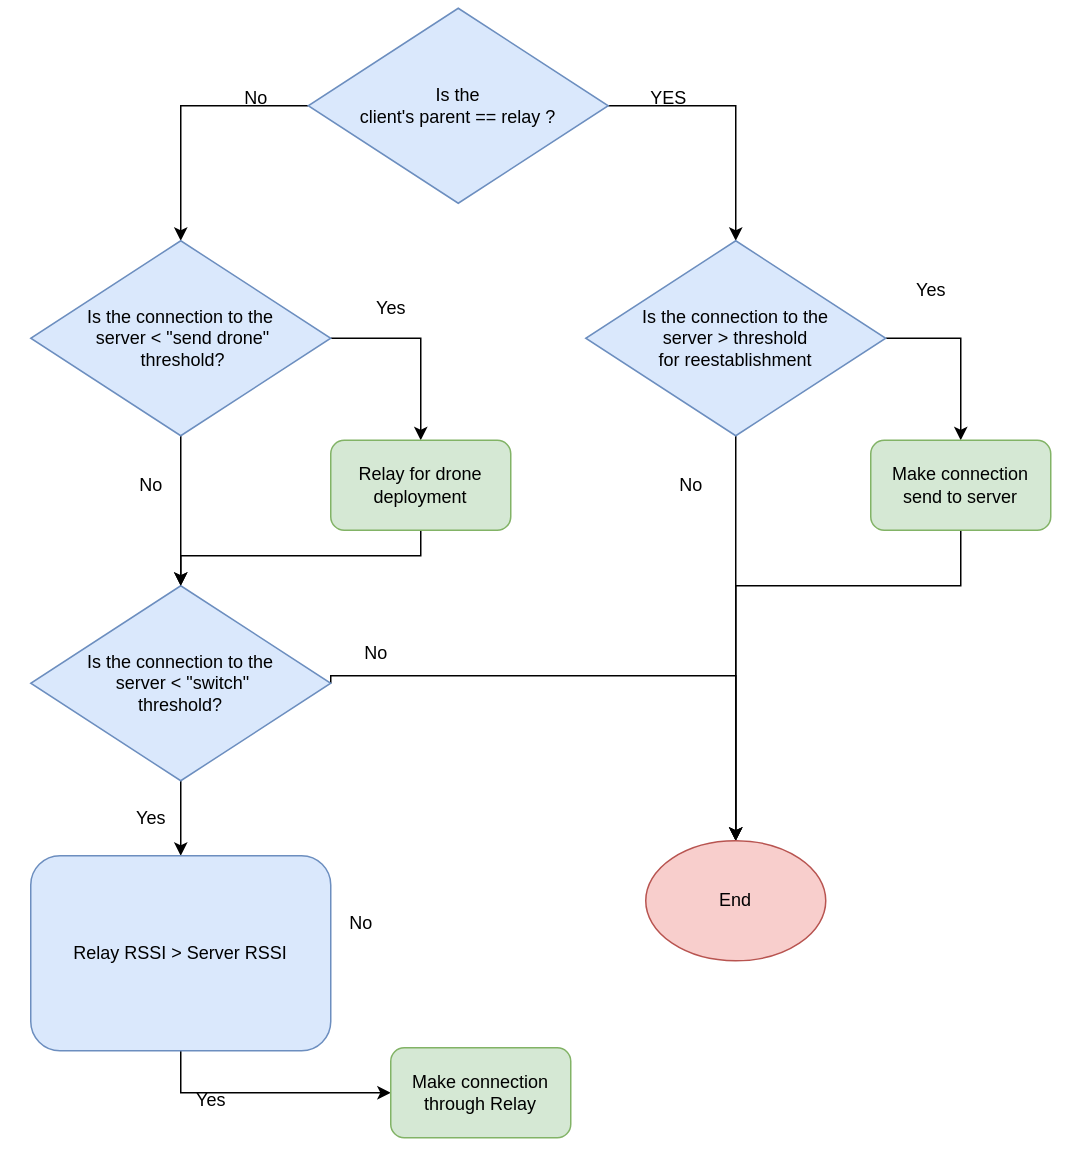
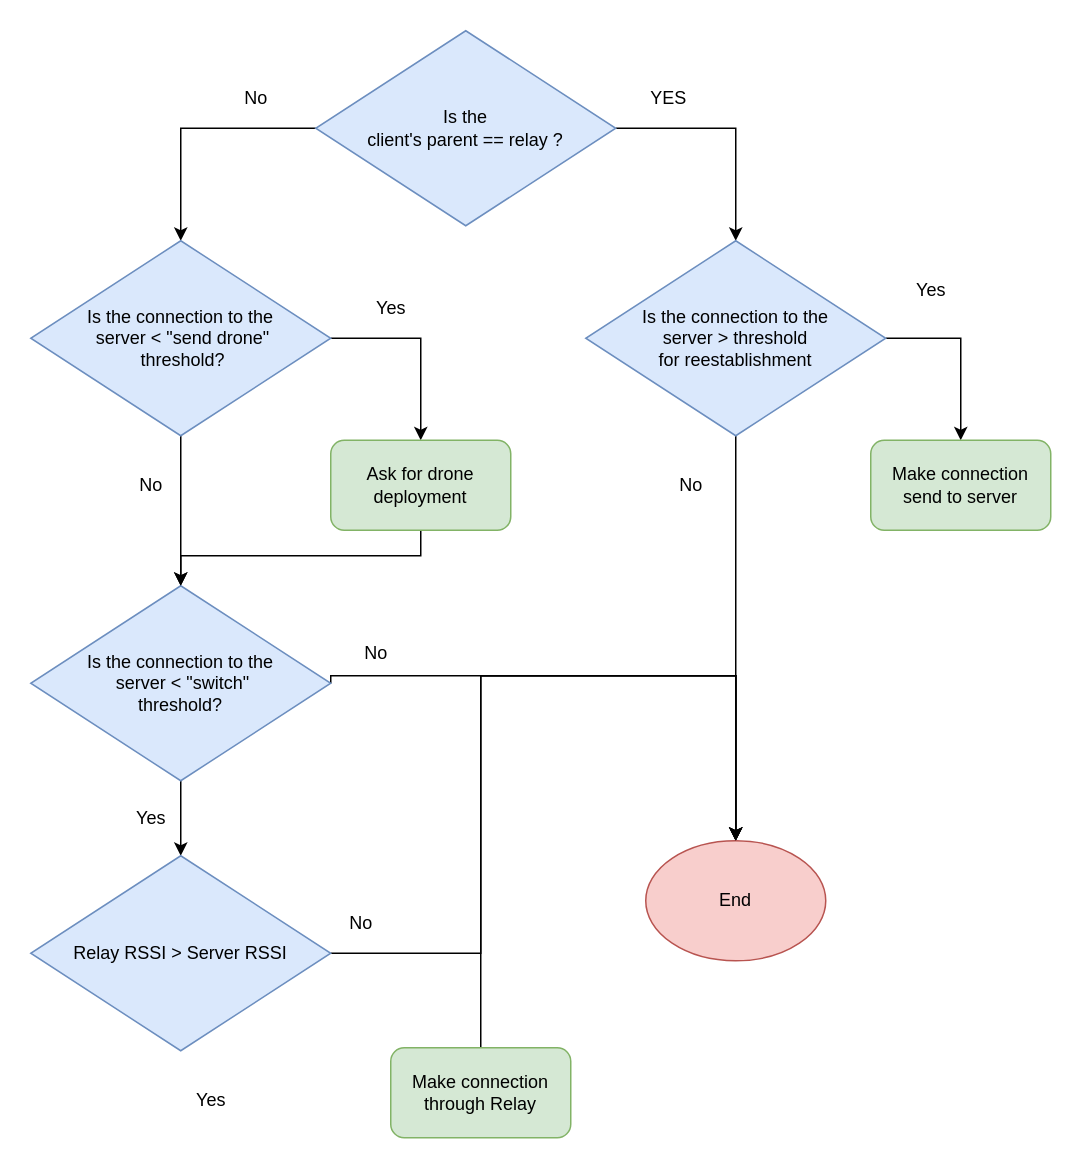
node "Is the client's parent == relay ?": moved (458, 106) -> (466, 128)
node "Relay for drone deployment": label "Relay for drone deployment" -> "Ask for drone deployment"
edge "Make connection send to server" -> "End": removed
node "Relay RSSI > Server RSSI": shape rounded rectangle -> diamond
edge "Relay RSSI > Server RSSI" -> "End": added
edge "Make connection through Relay" -> "End": added
edge "Relay RSSI > Server RSSI" -> "Make connection through Relay": removed
